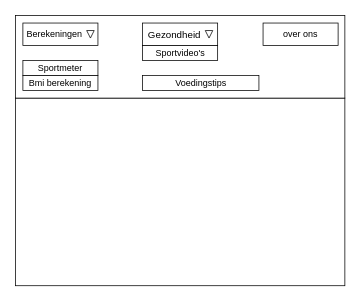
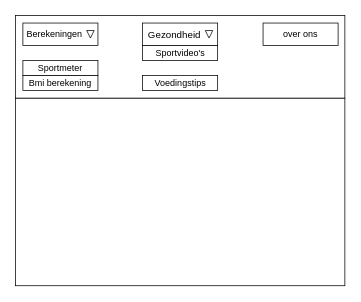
node "Voedingstips": size 116x15 -> 75x15
